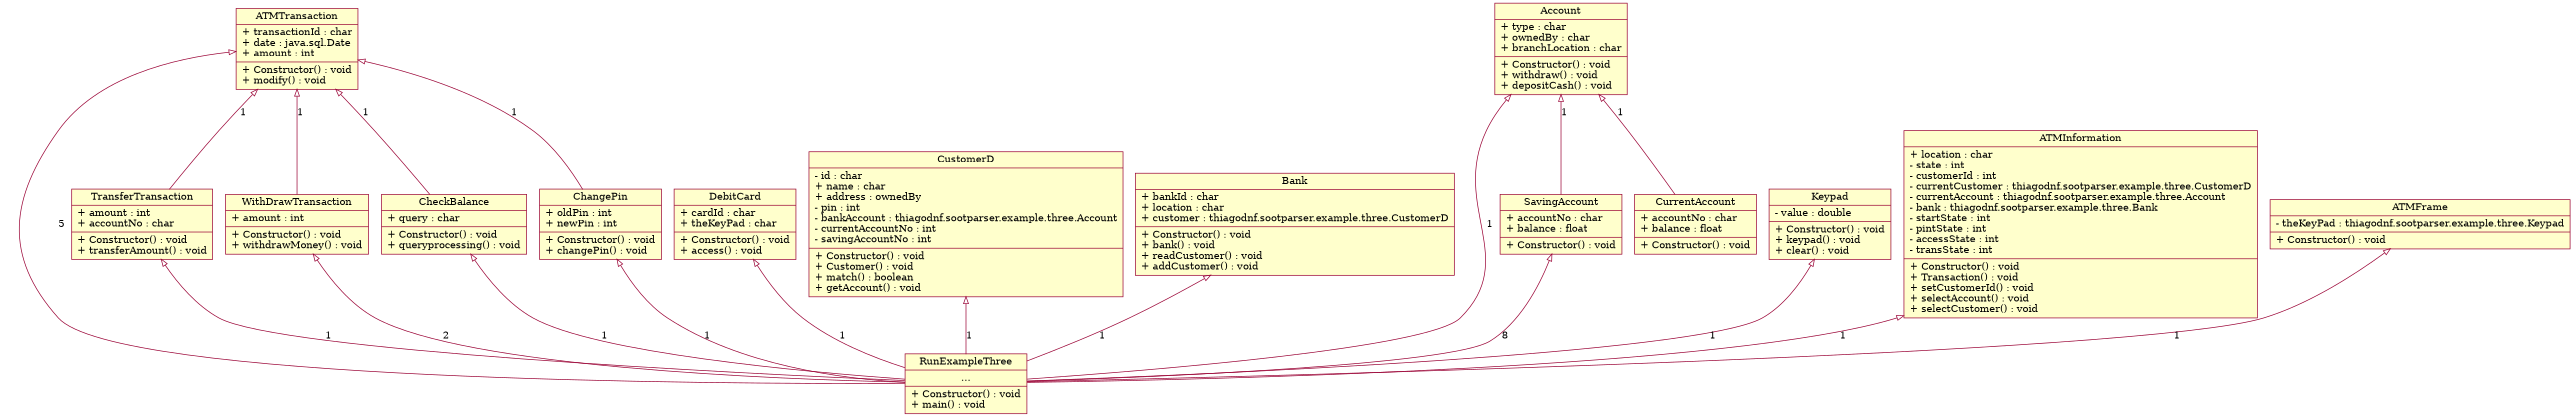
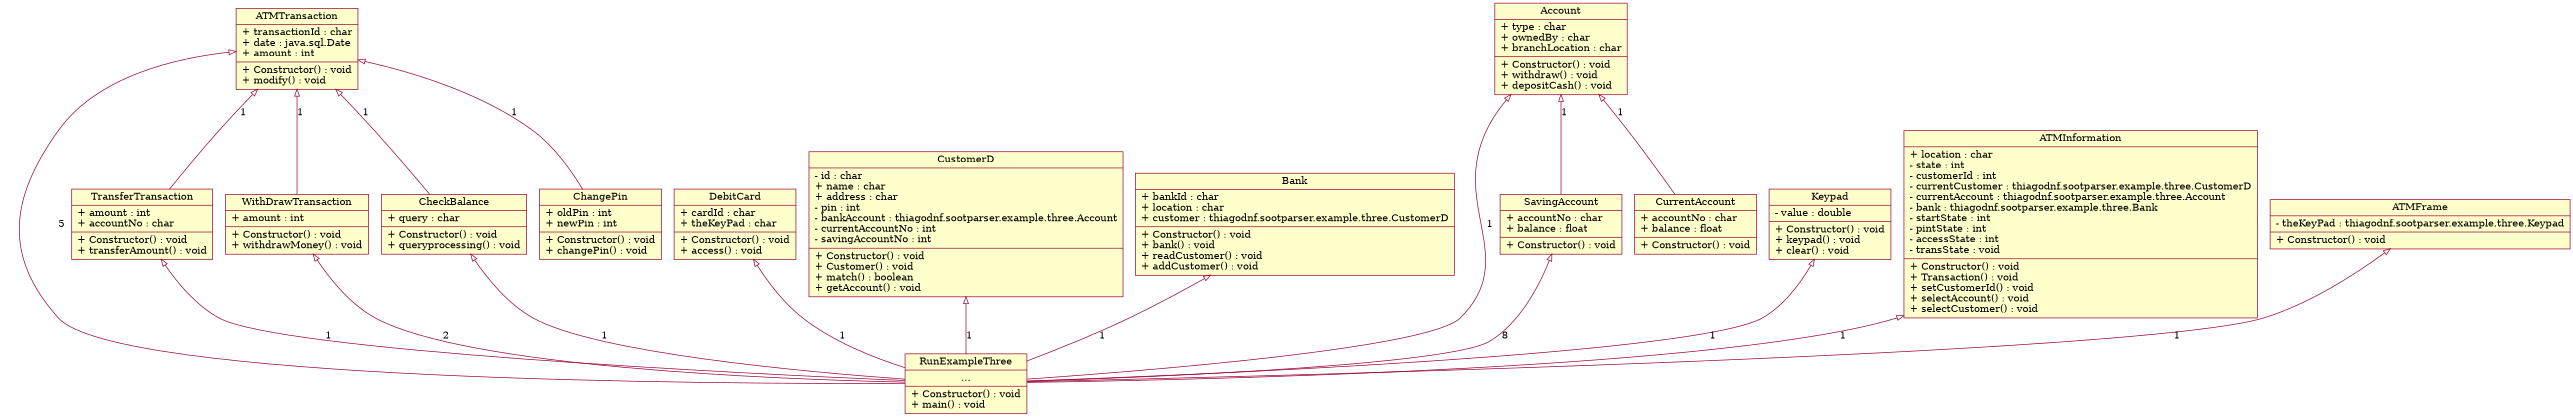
node "CustomerD": text "+ address : ownedBy" -> "+ address : char"
node "ATMInformation": text "- transState : int" -> "- transState : void"
edge "RunExampleThree" -> "ChangePin": removed, label "1"
